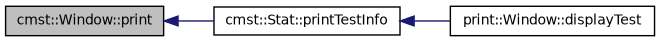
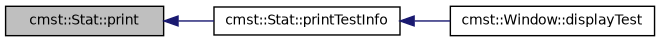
node "cmst::Window::print": label "cmst::Window::print" -> "cmst::Stat::print"
node "print::Window::displayTest": label "print::Window::displayTest" -> "cmst::Window::displayTest"
